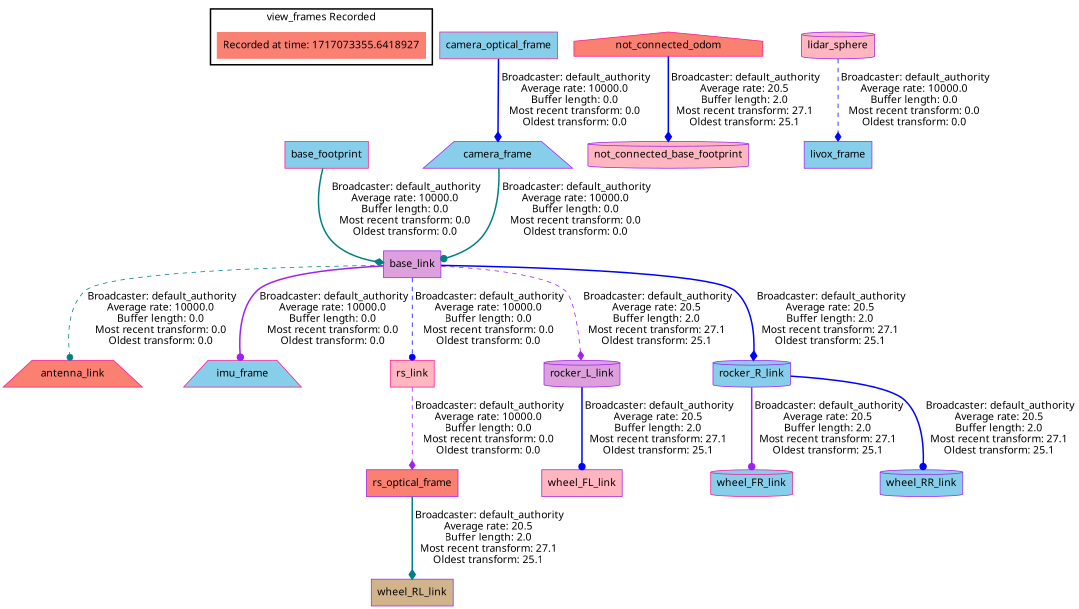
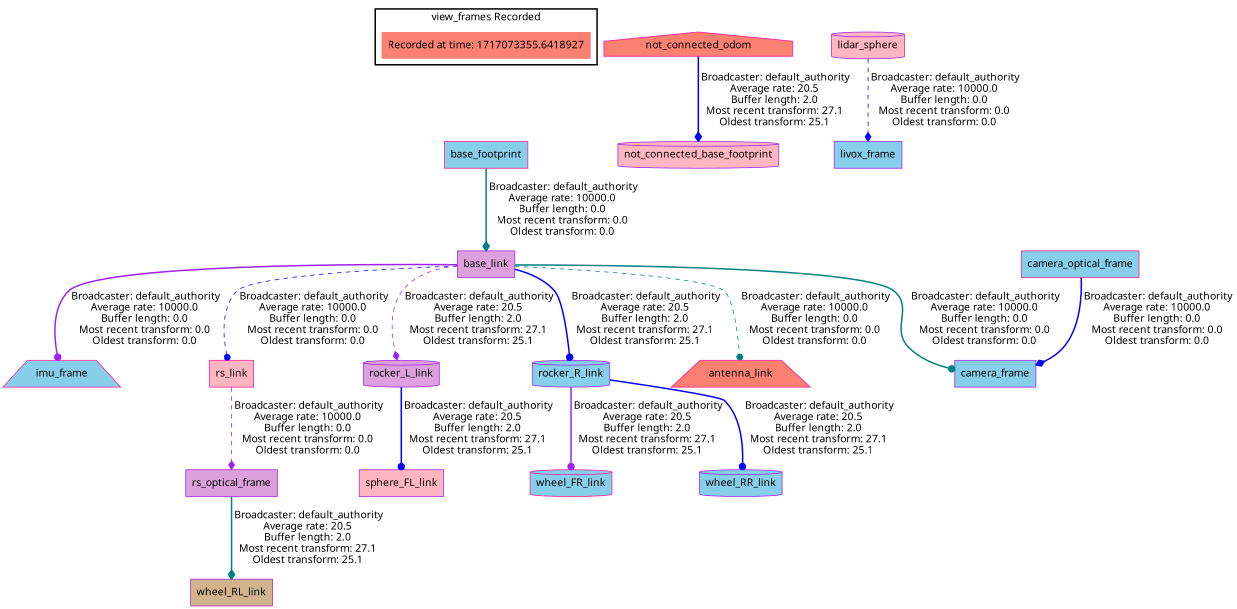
node "camera_frame": shape trapezium -> box
edge "camera_frame" -> "base_link": reversed
edge "base_link" -> "rocker_R_link": arrowhead diamond -> dot
node "rs_optical_frame": fillcolor salmon -> plum
node "wheel_FL_link": label "wheel_FL_link" -> "sphere_FL_link"
